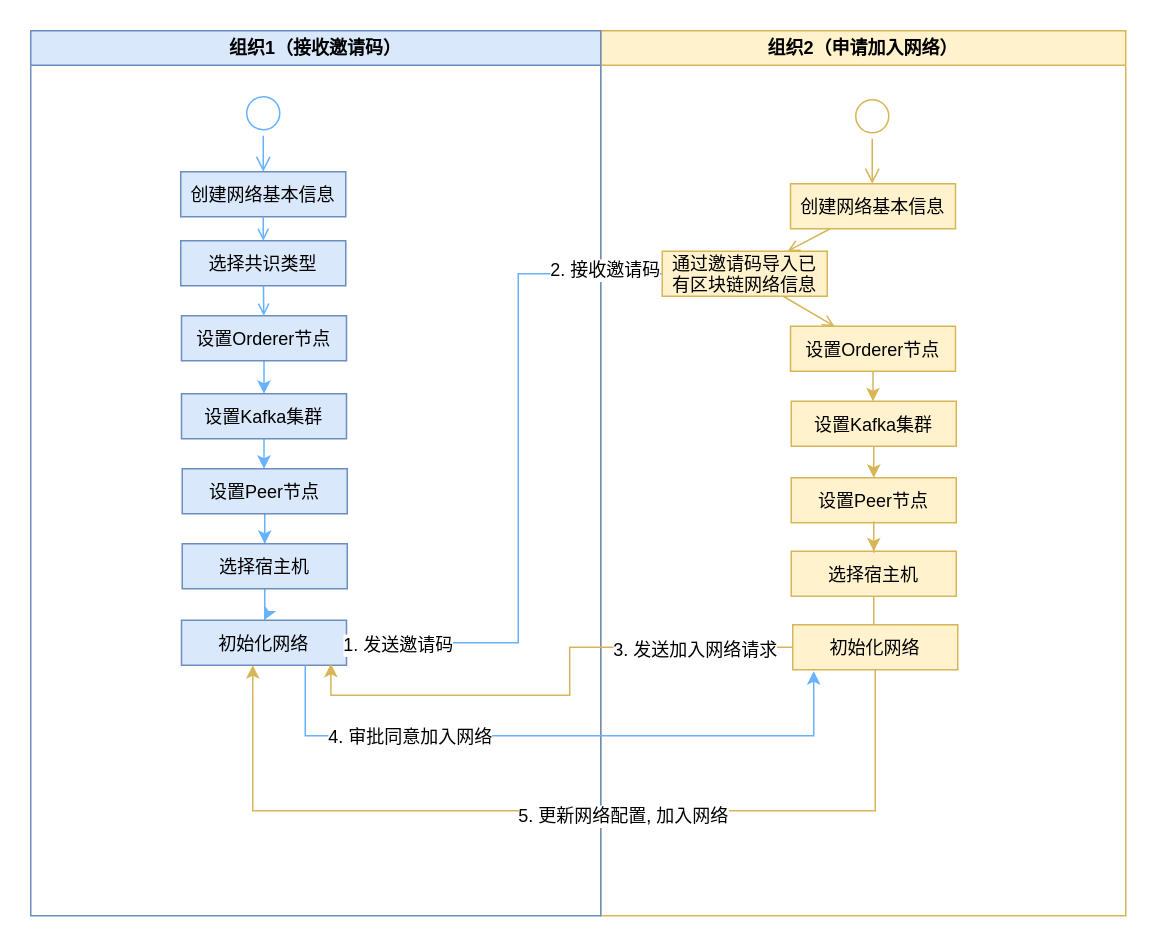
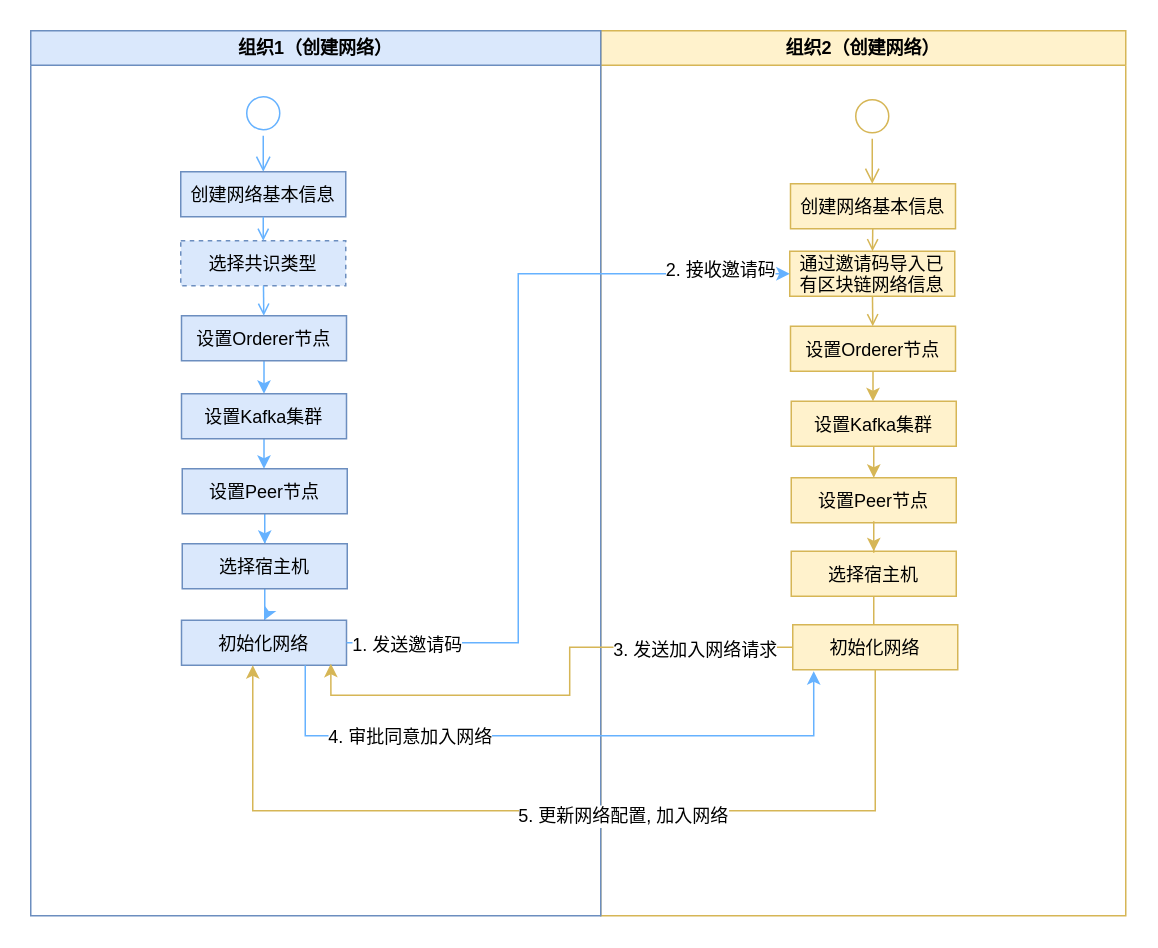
node "组织1（接收邀请码）": label "组织1（接收邀请码）" -> "组织1（创建网络）"
node "组织2（申请加入网络）": label "组织2（申请加入网络）" -> "组织2（创建网络）"
node "选择共识类型": style solid -> dashed
node "通过邀请码导入已 有区块链网络信息": moved (745, 274) -> (872, 274)
